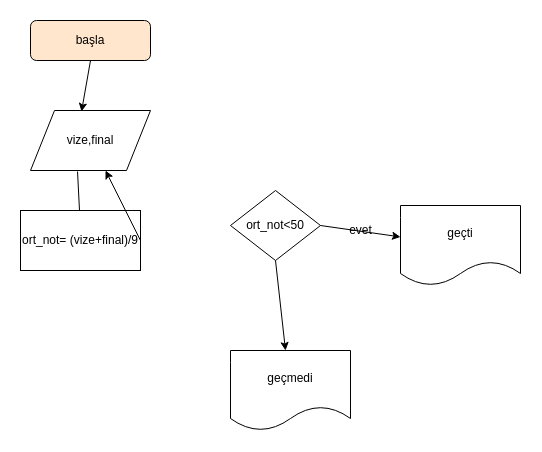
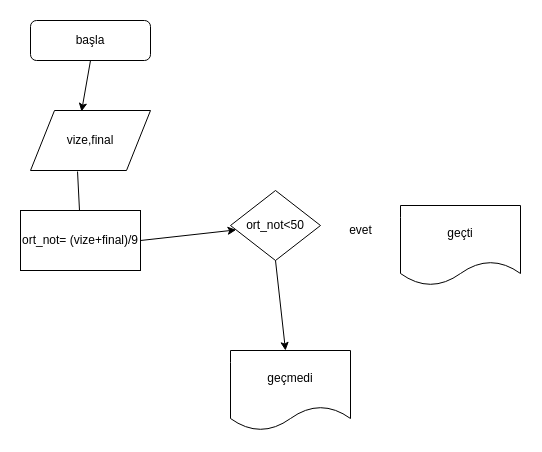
node "başla": fillcolor #ffe6cc -> #ffffff
edge "ort_not= (vize+final)/9" -> "vize,final": now "ort_not= (vize+final)/9" -> "ort_not<50"
edge "ort_not<50" -> "geçti": removed
